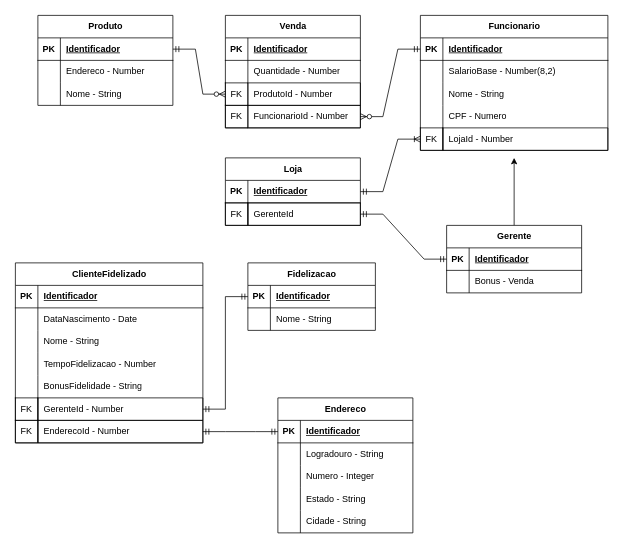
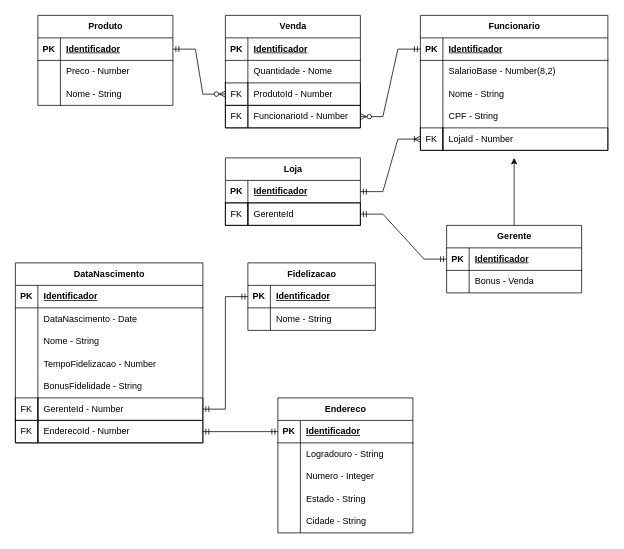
node "Endereco - Number": label "Endereco - Number" -> "Preco - Number"
node "Quantidade - Number": label "Quantidade - Number" -> "Quantidade - Nome"
node "CPF - Numero": label "CPF - Numero" -> "CPF - String"
node "ClienteFidelizado": label "ClienteFidelizado" -> "DataNascimento"
